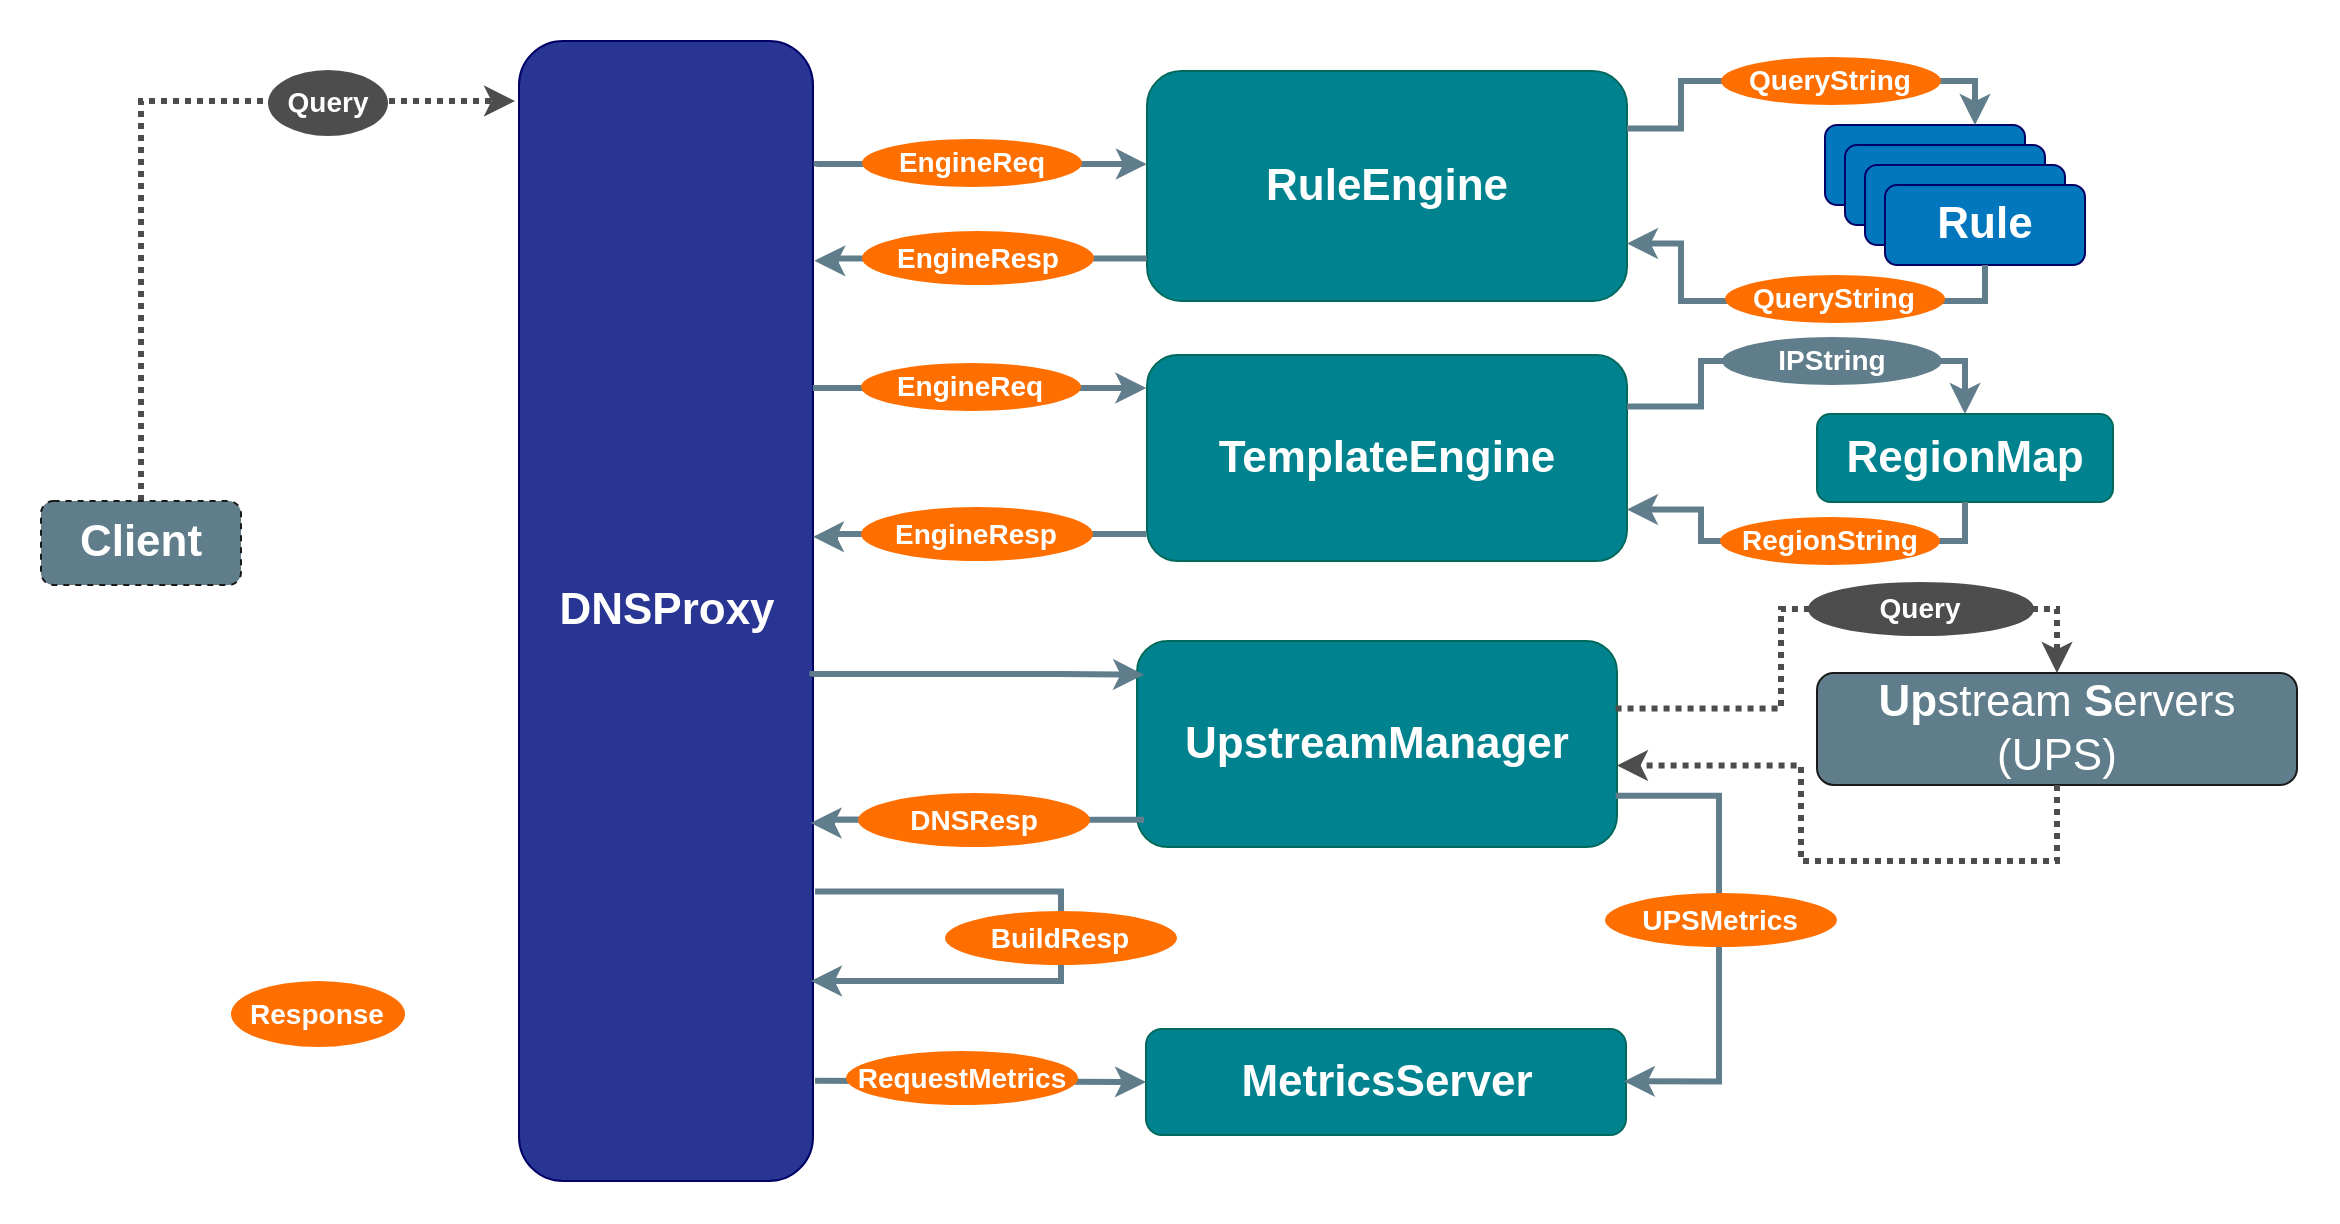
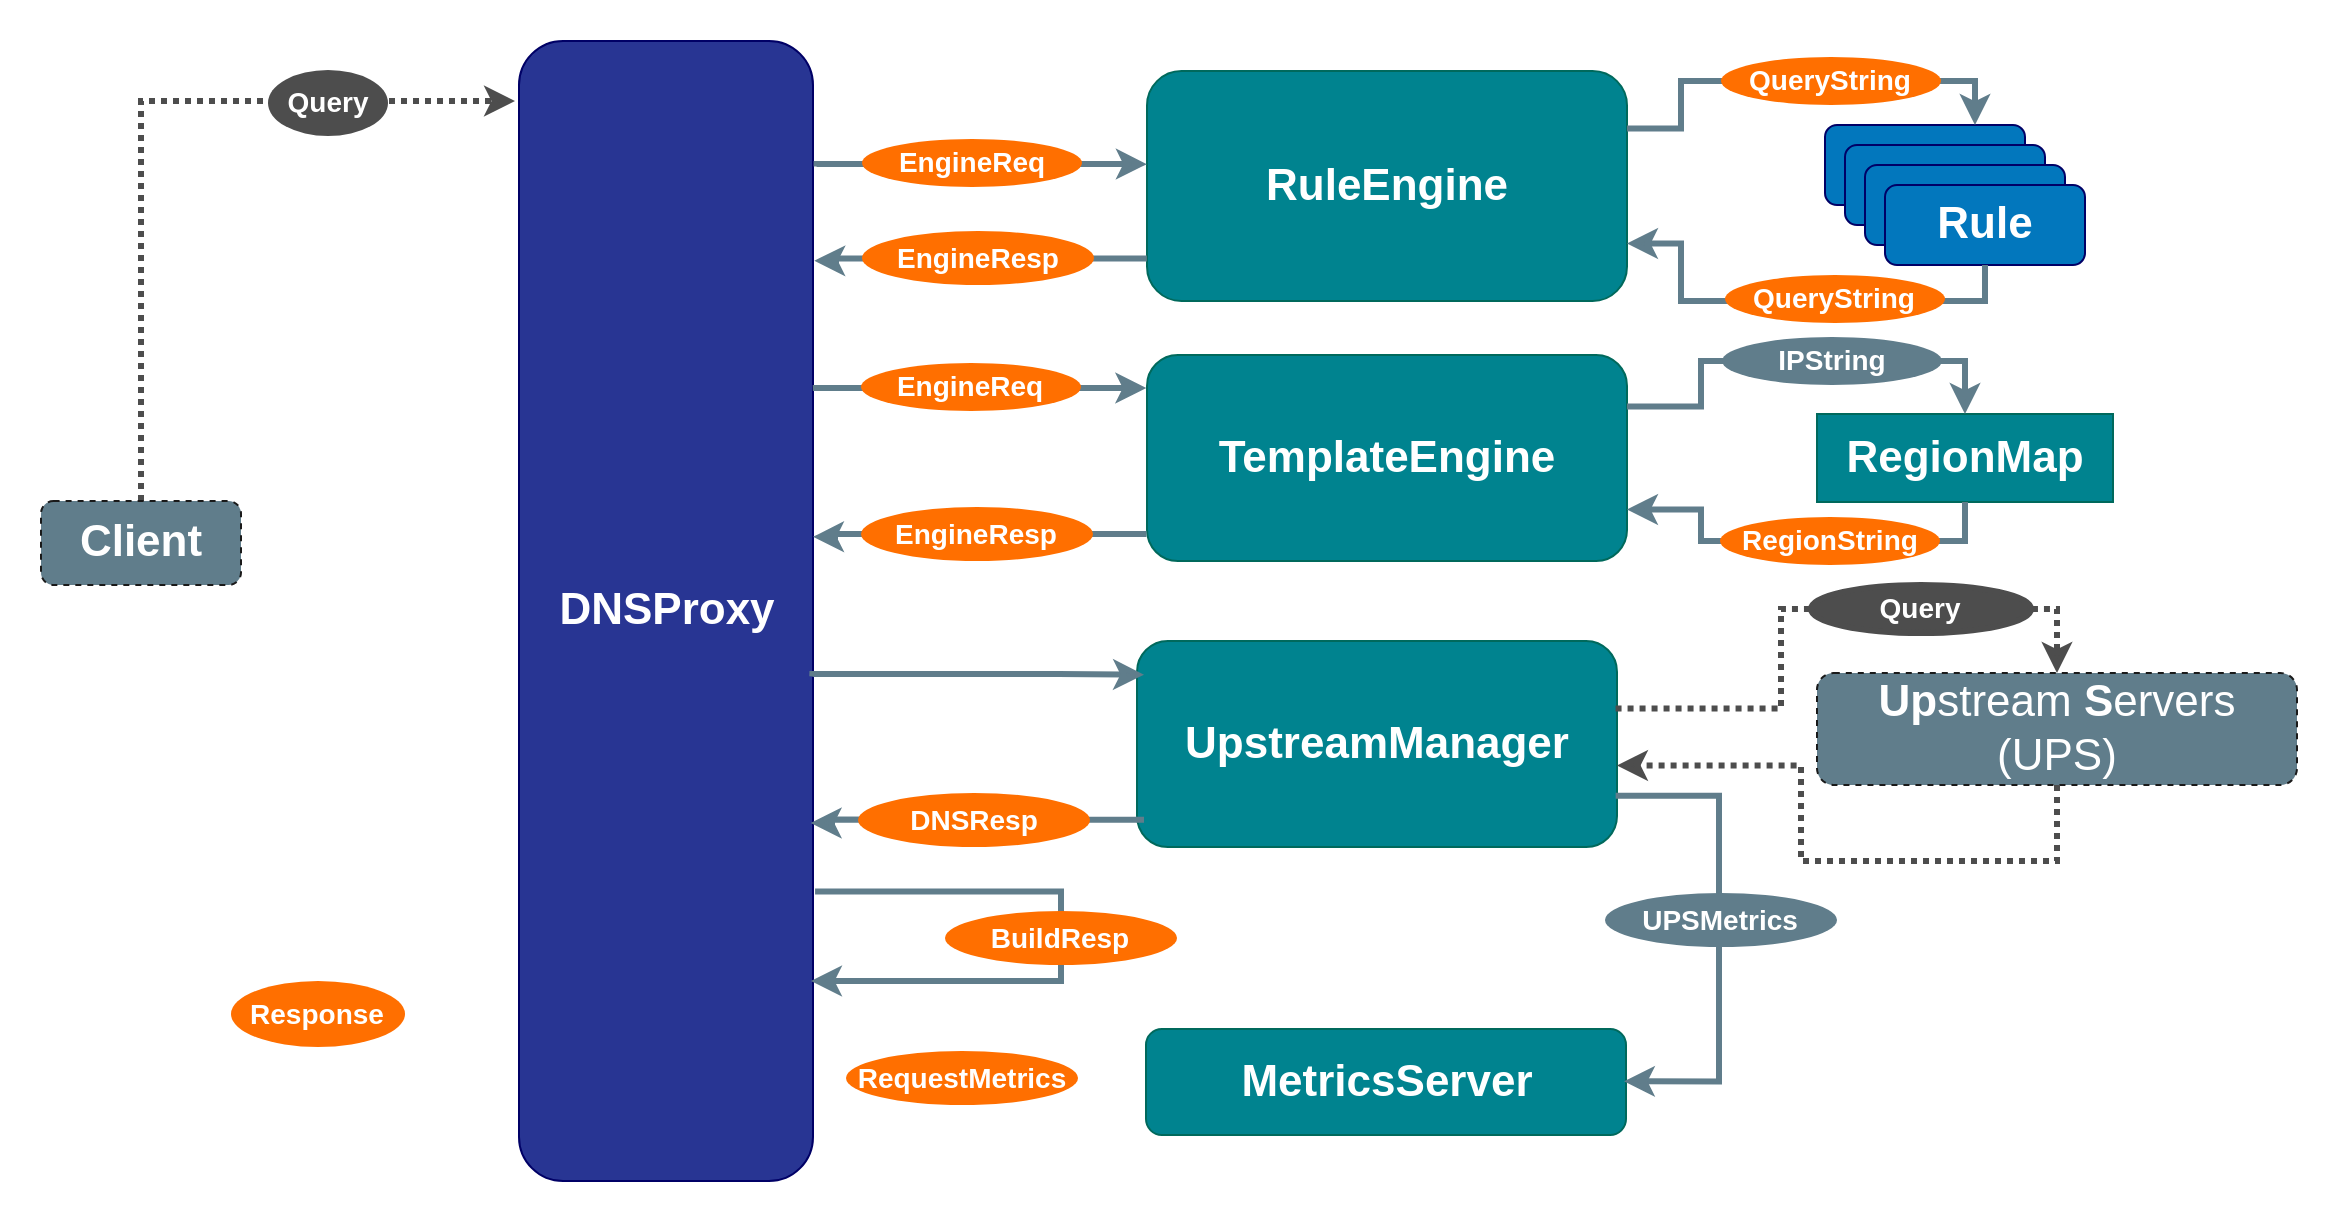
node "RegionMap": shape rounded rectangle -> rectangle
node "Upstream Servers (UPS)": style solid -> dashed
node "UPSMetrics": fillcolor #ff6f00 -> #607d8b
edge "DNSProxy" -> "MetricsServer": removed
